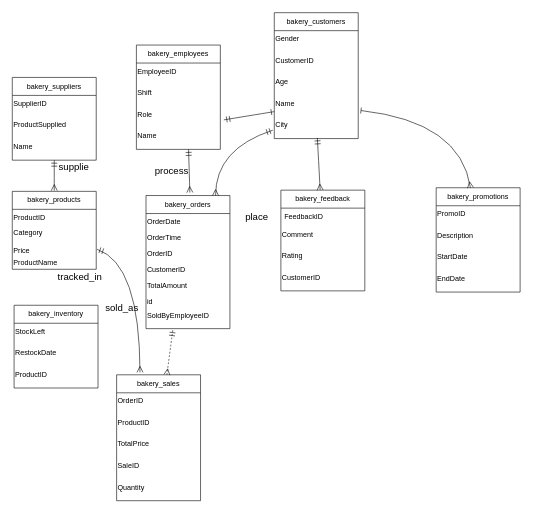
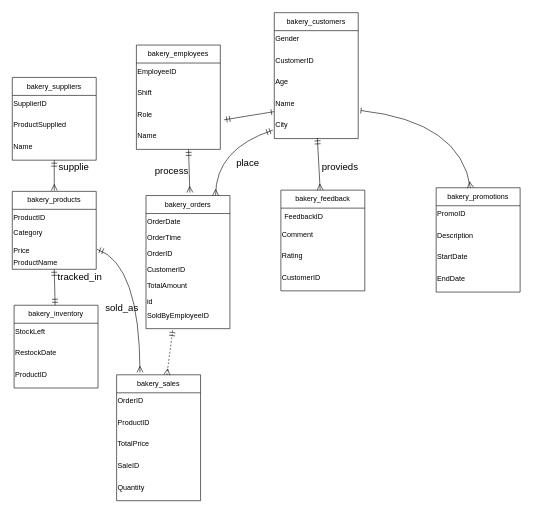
node "provieds": added
node "place": moved (257, 217) -> (248, 163)
edge "ProductName" -- "bakery_inventory": added
